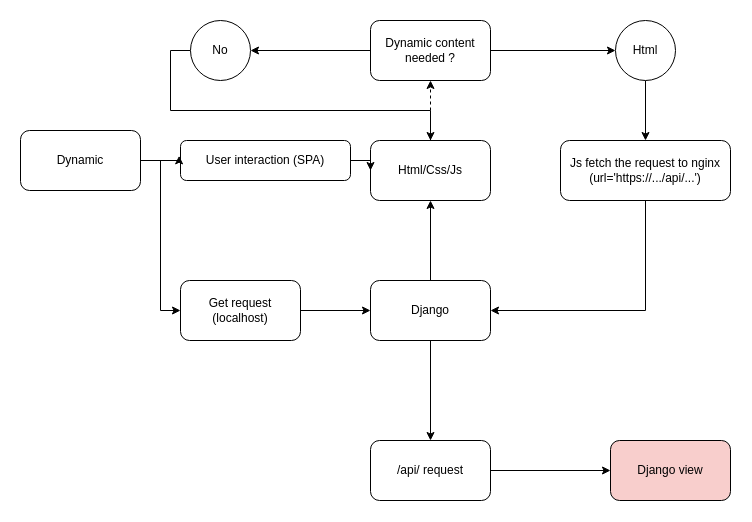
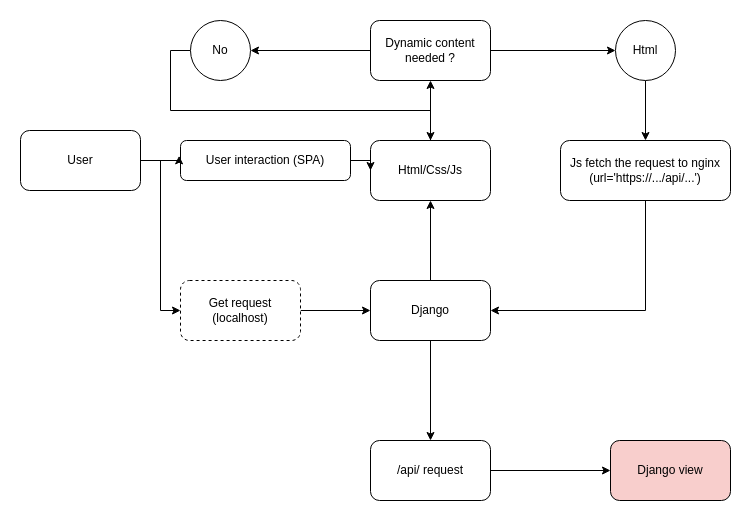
edge "Html/Css/Js" -> "Dynamic content needed ?": style dashed -> solid
node "Dynamic": label "Dynamic" -> "User"
node "Get request (localhost)": style solid -> dashed
